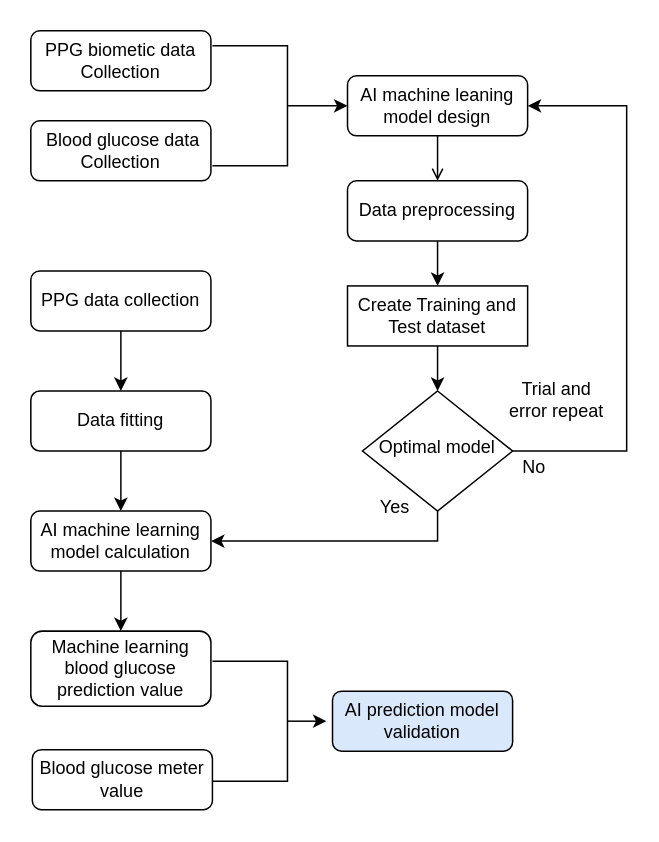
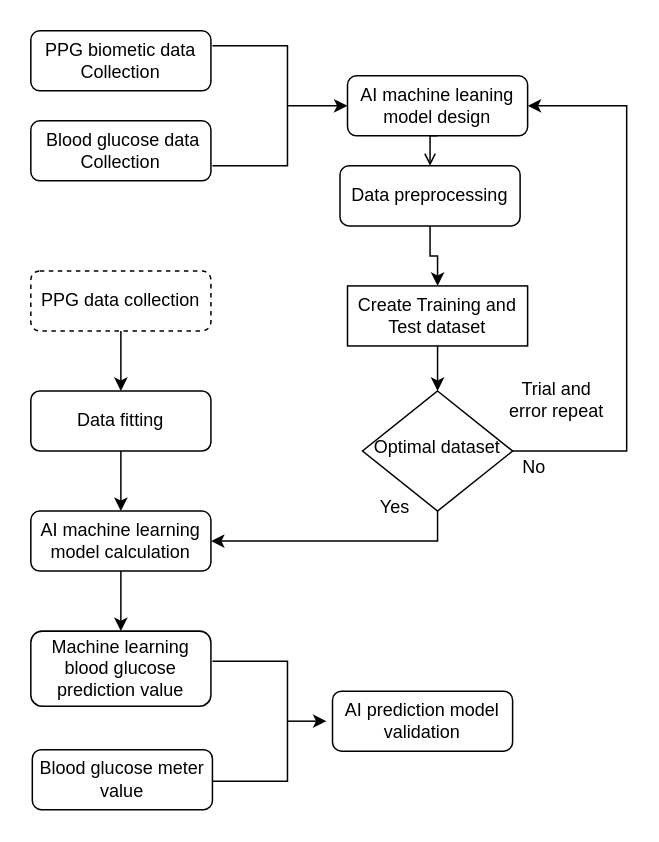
node "Data preprocessing": moved (437, 211) -> (430, 196)
node "PPG data collection": style solid -> dashed
node "Optimal model": label "Optimal model" -> "Optimal dataset"
node "AI prediction model validation": fillcolor #dae8fc -> #ffffff
